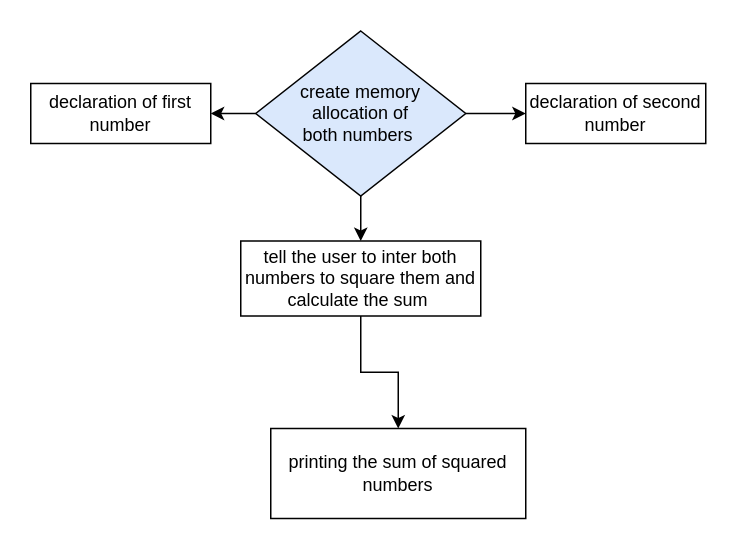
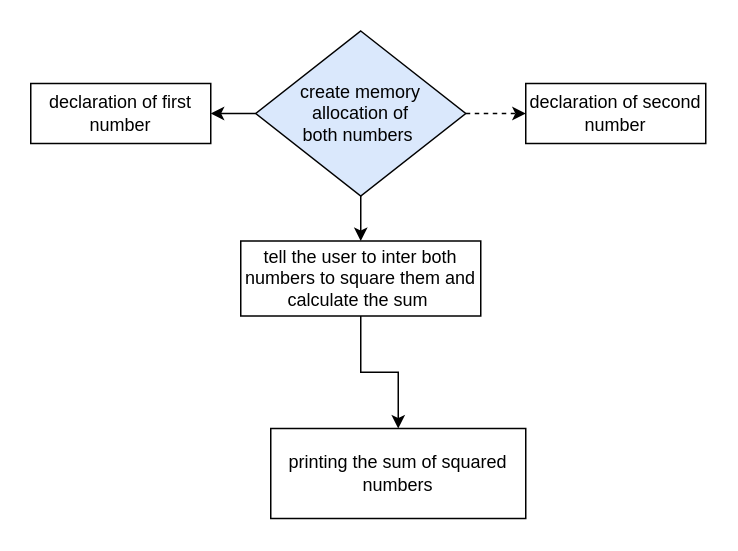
edge "create memory allocation of both numbers" -> "declaration of second number": style solid -> dashed
